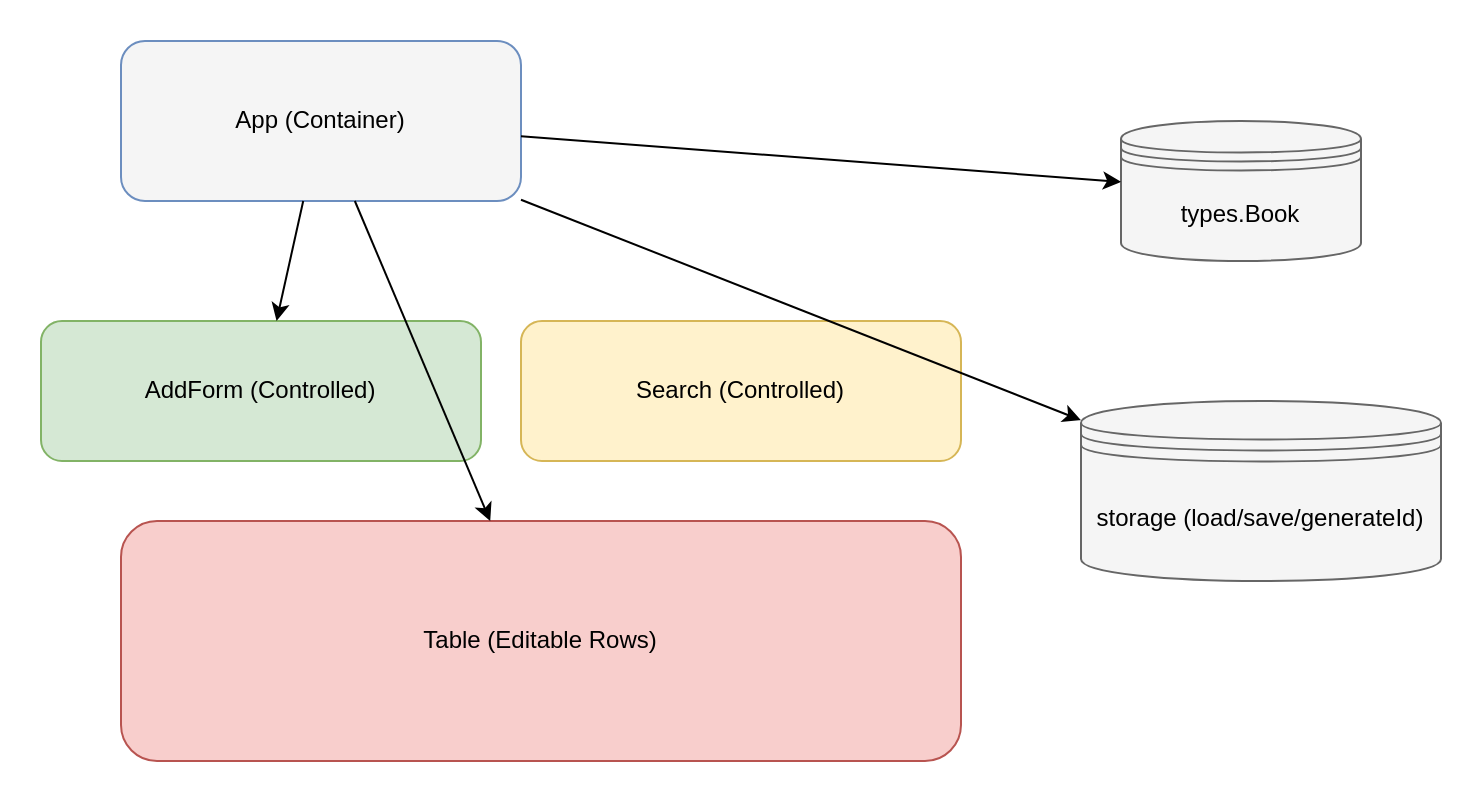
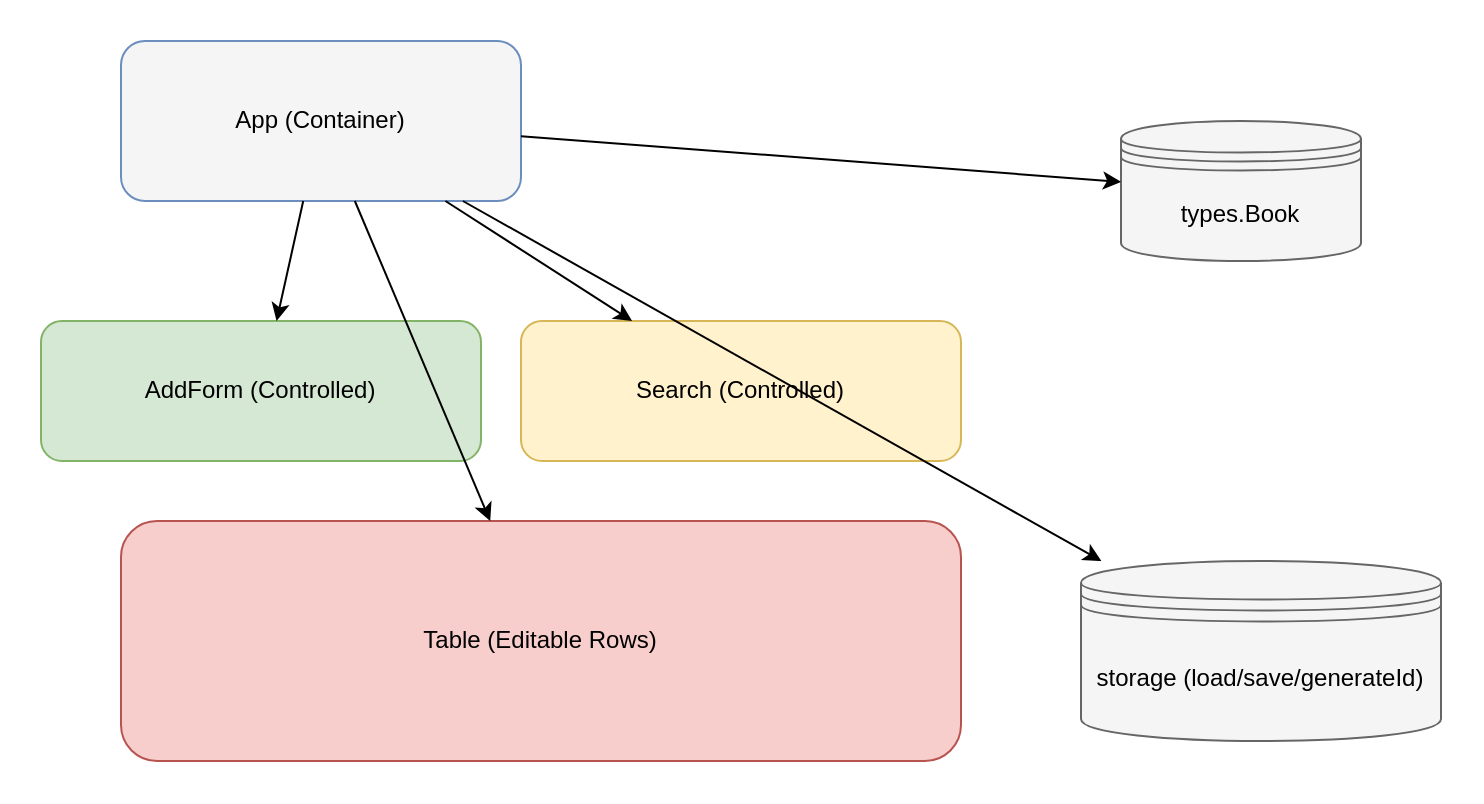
edge "App (Container)" -> "Search (Controlled)": added
node "storage (load/save/generateId)": moved (1261, 491) -> (1261, 651)
